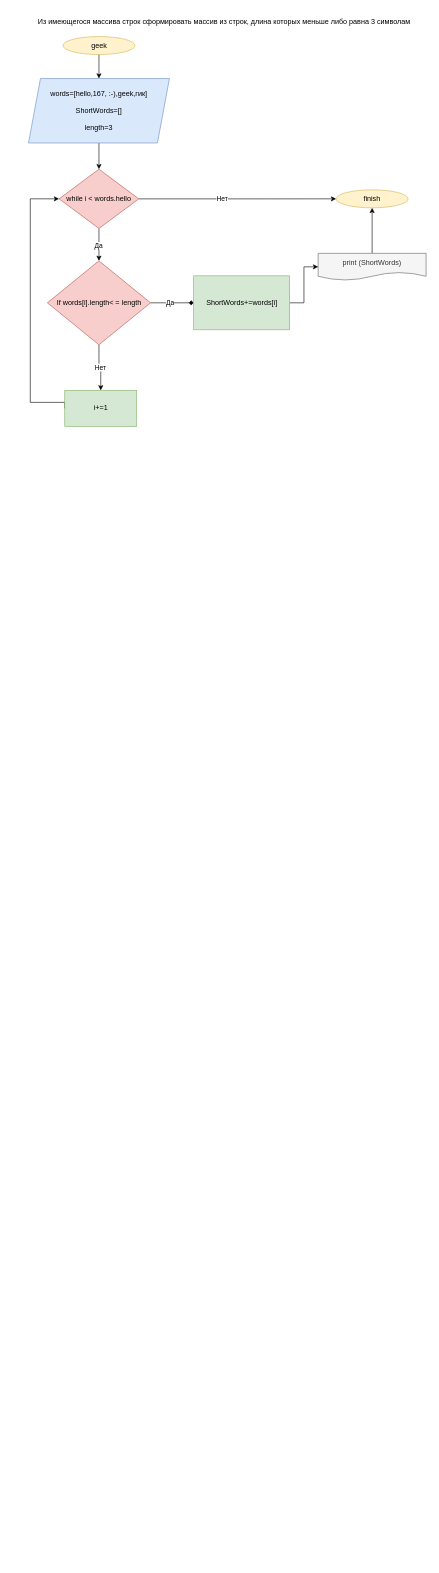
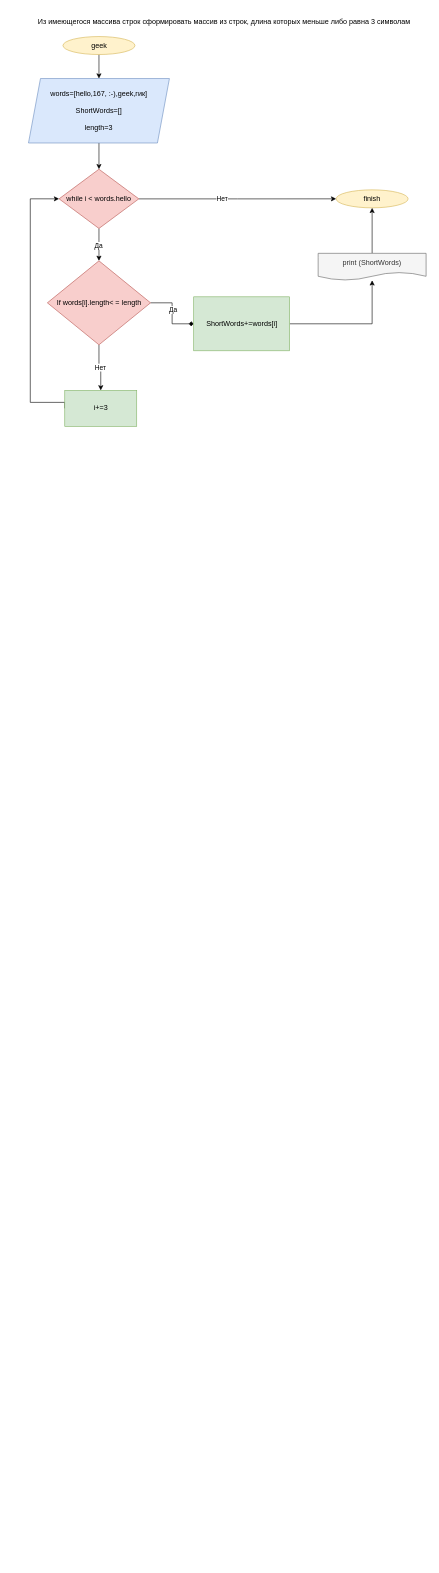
node "ShortWords+=words[i]": moved (242, 303) -> (242, 324)
node "i+=1": label "i+=1" -> "i+=3"
